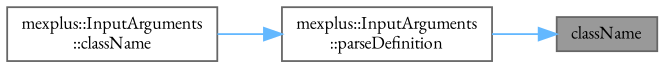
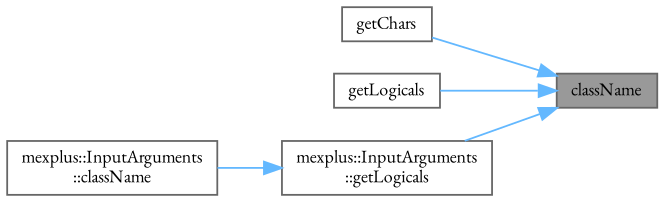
node "getChars": added
node "mexplus::InputArguments ::parseDefinition": label "mexplus::InputArguments ::parseDefinition" -> "mexplus::InputArguments ::getLogicals"
node "getLogicals": added
